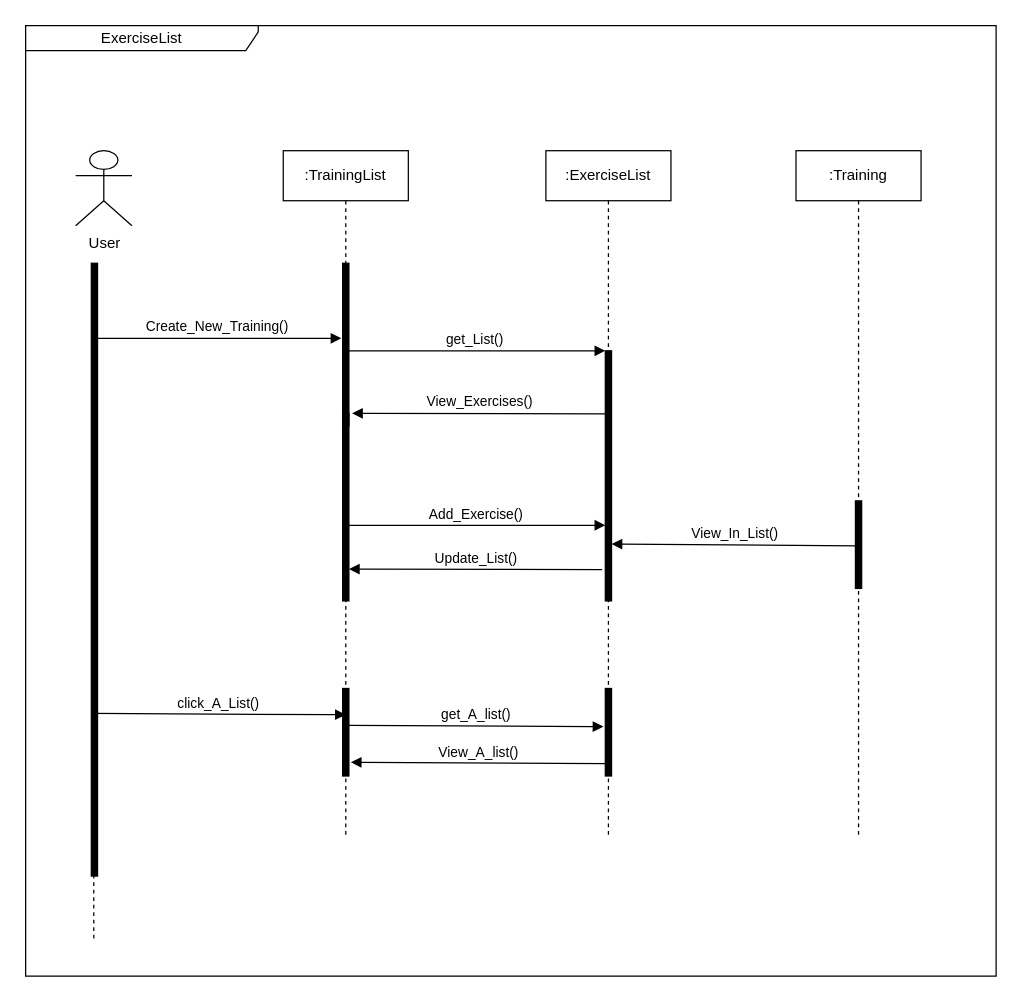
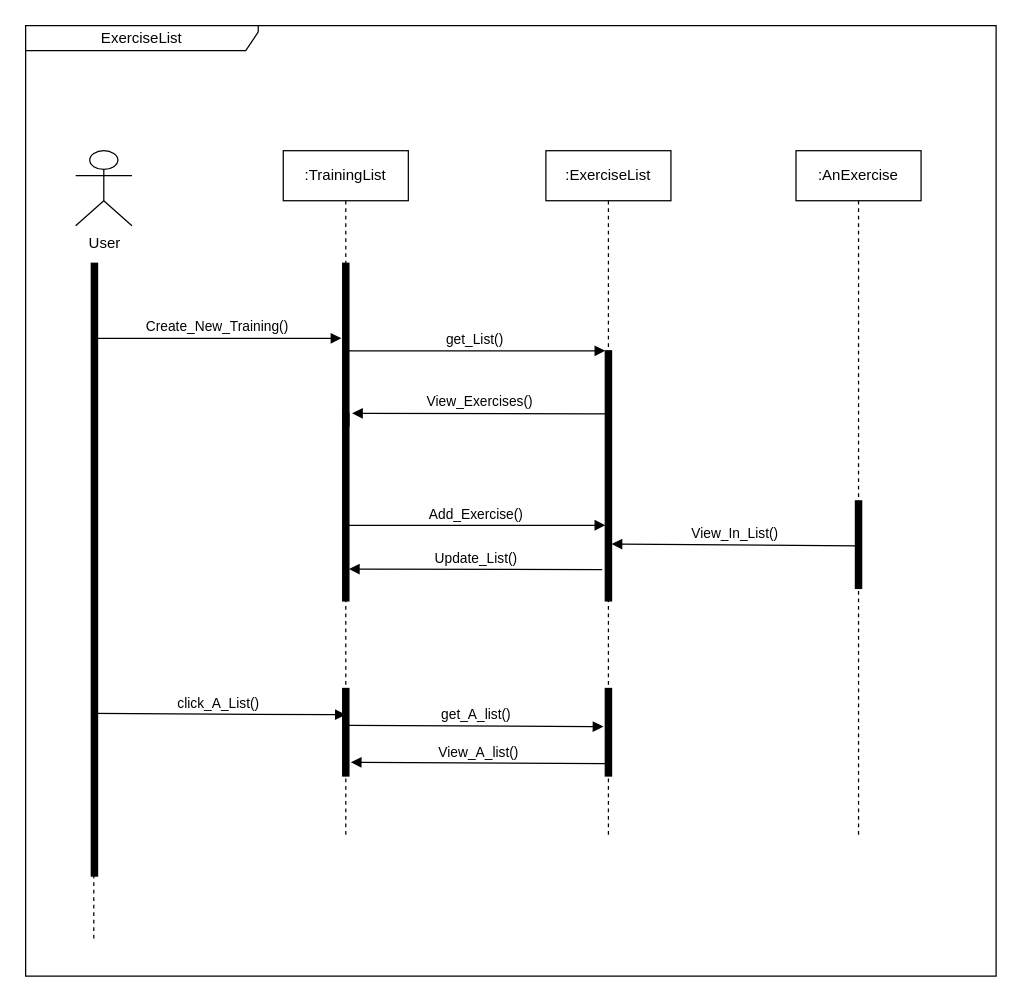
node ":Training": label ":Training" -> ":AnExercise"
